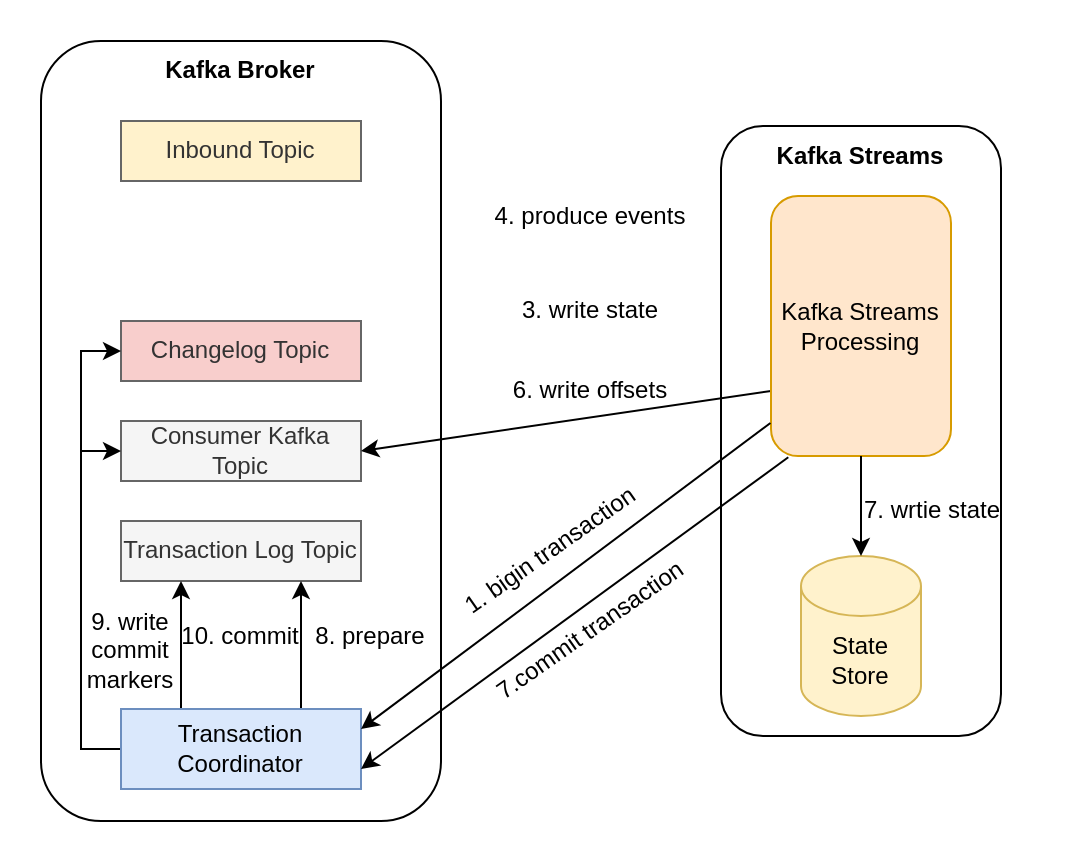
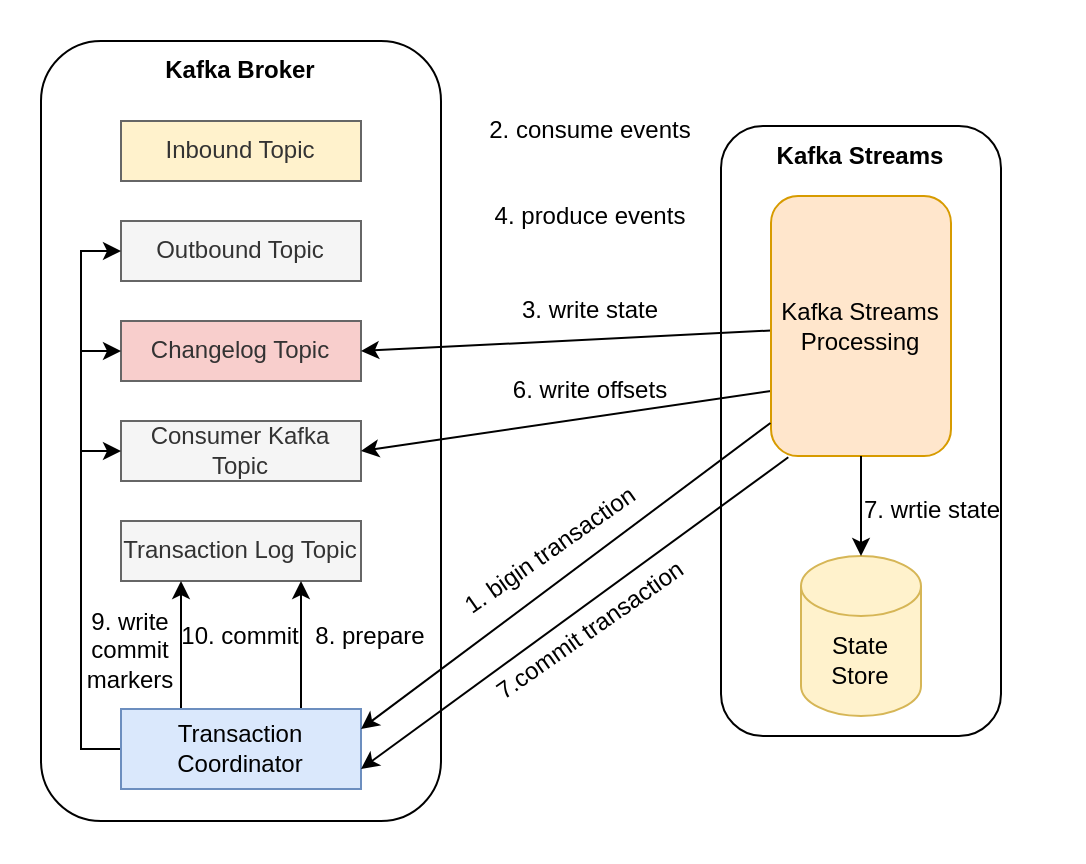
node "2. consume events": added
node "Outbound Topic": added
edge "Transaction Coordinator" -> "Outbound Topic": added
edge "Kafka Streams Processing" -> "Changelog Topic": added
